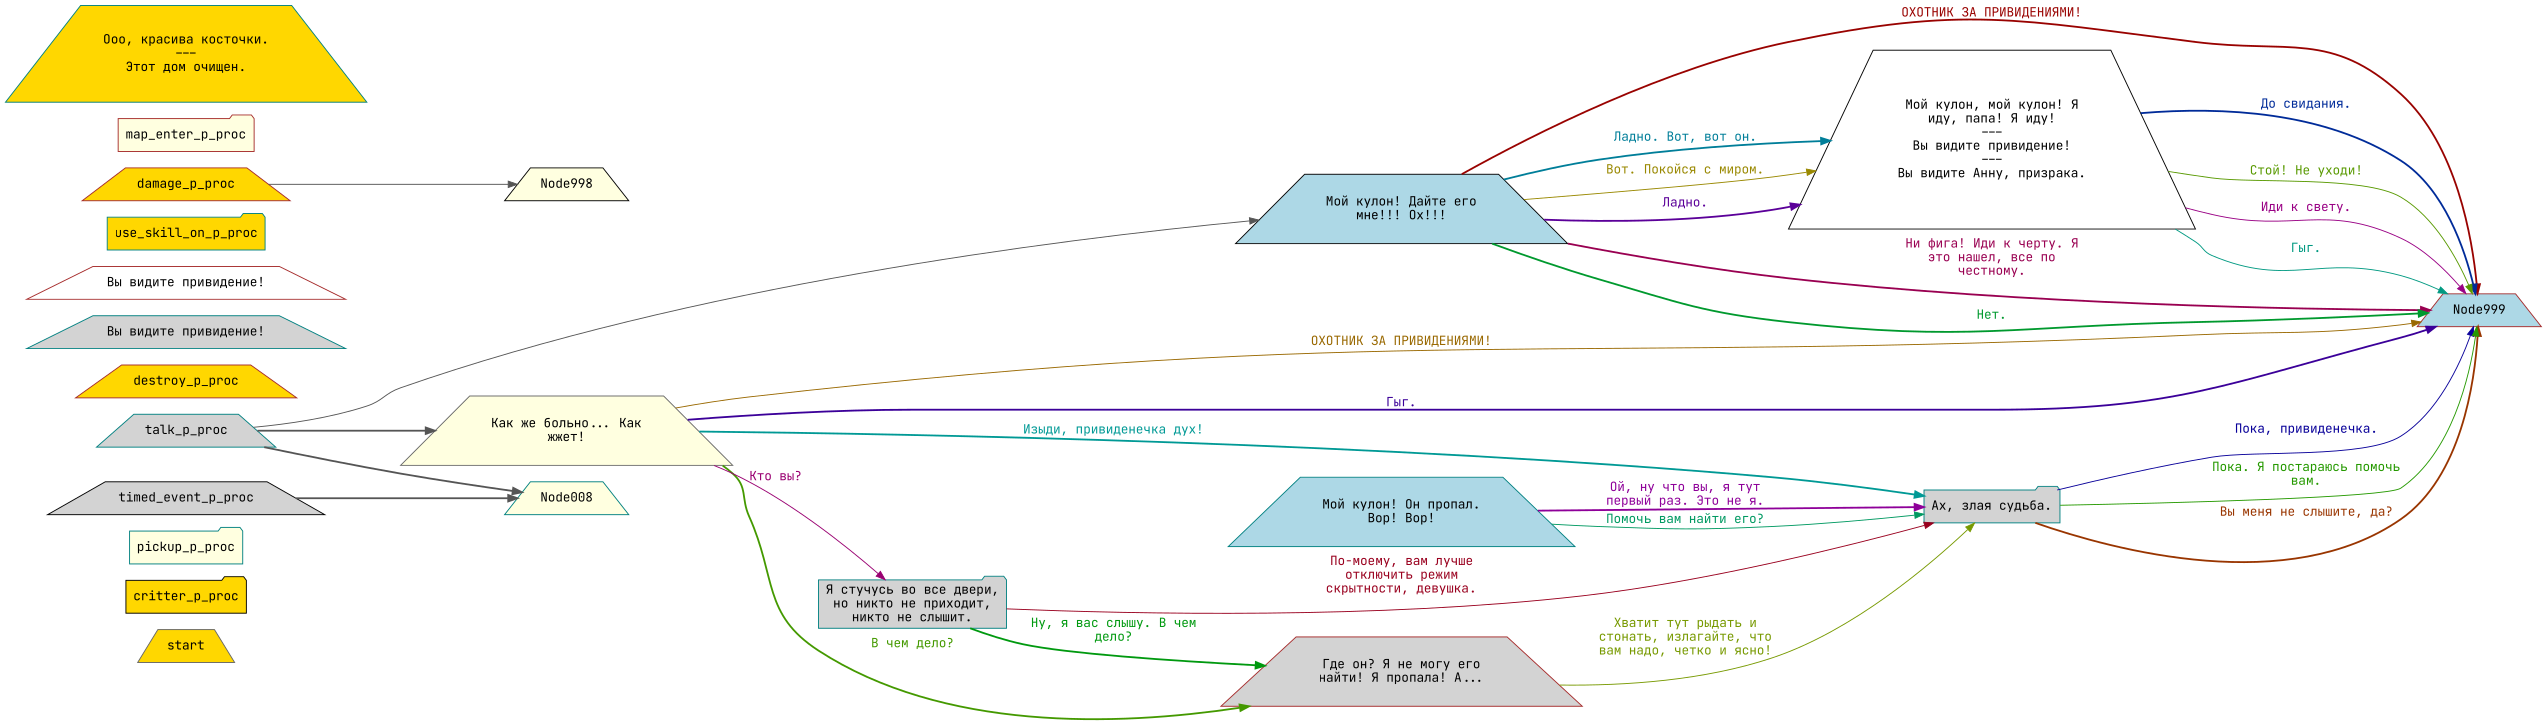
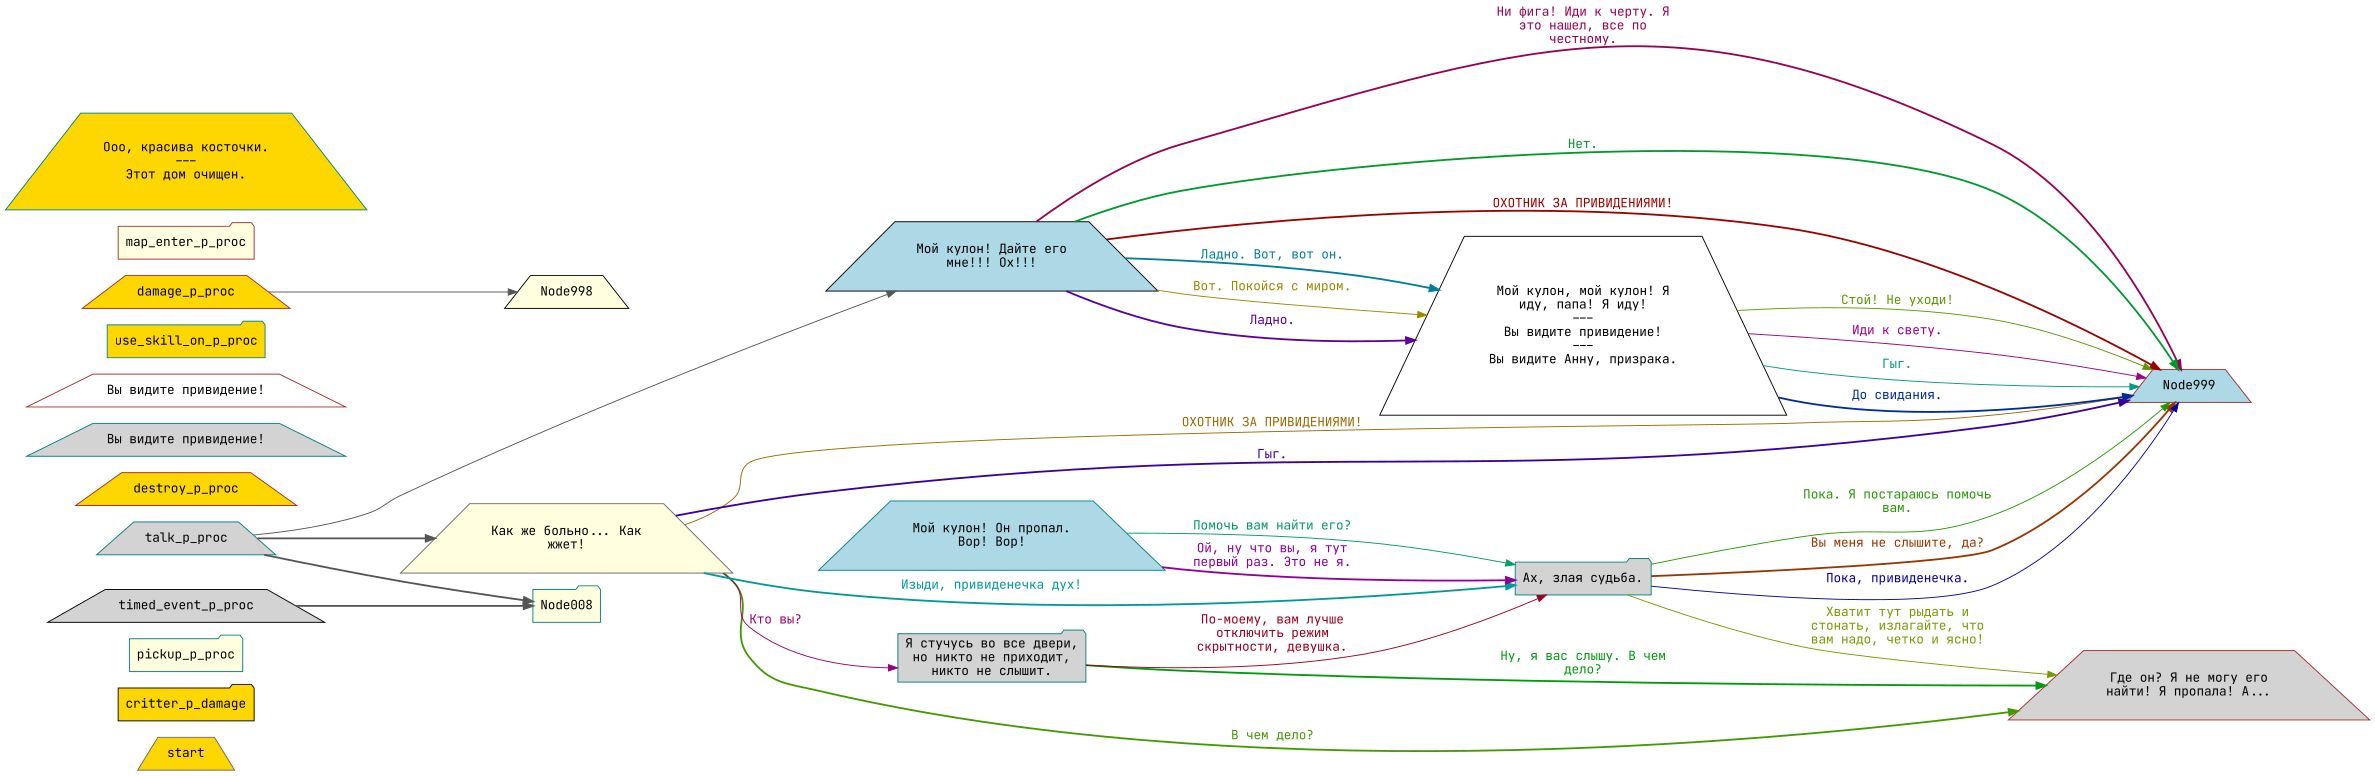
node "Node008": shape trapezium -> folder
node "critter_p_proc": label "critter_p_proc" -> "critter_p_damage"
edge "Где он? Я не могу его найти! Я пропала! А..." -> "Ах, злая судьба.": reversed
